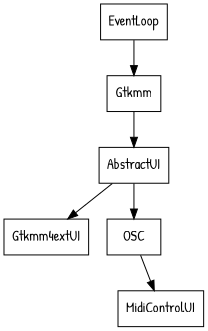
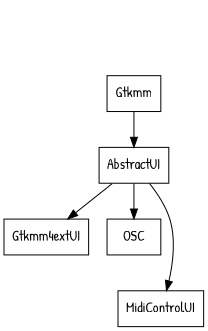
node "EventLoop": removed
edge "OSC" -> "MidiControlUI": now "AbstractUI" -> "MidiControlUI"
